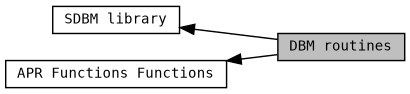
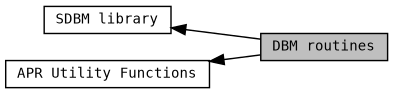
node "APR Functions Functions": label "APR Functions Functions" -> "APR Utility Functions"
